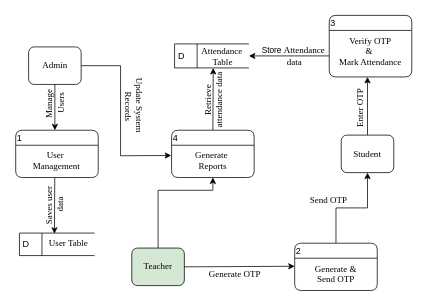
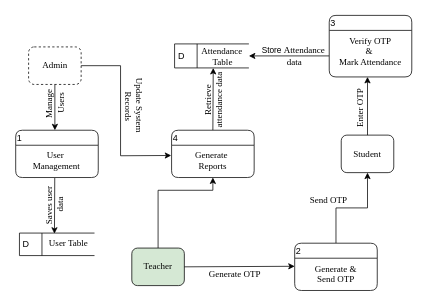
node "Admin": style solid -> dashed
